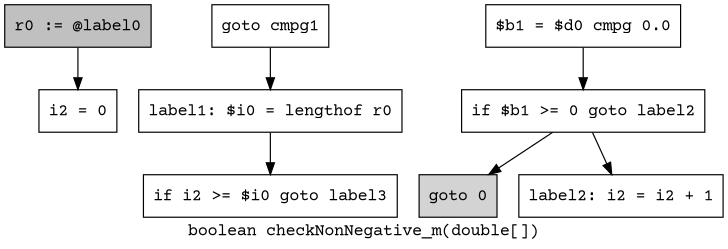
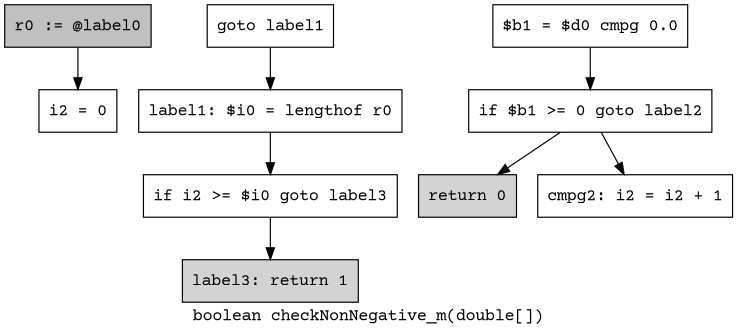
node "goto cmpg1": label "goto cmpg1" -> "goto label1"
node "goto 0": label "goto 0" -> "return 0"
node "label2: i2 = i2 + 1": label "label2: i2 = i2 + 1" -> "cmpg2: i2 = i2 + 1"
node "label3: return 1": added
